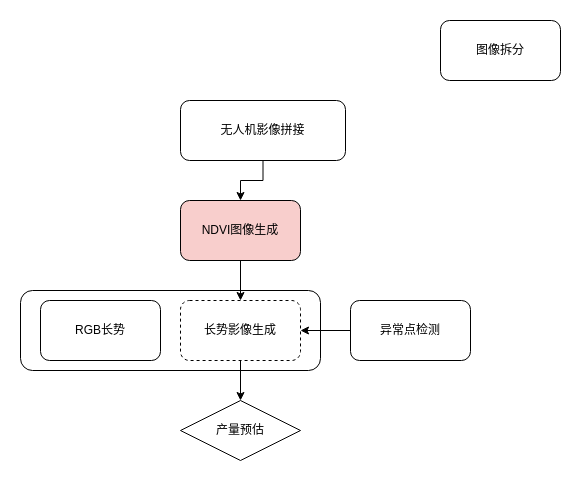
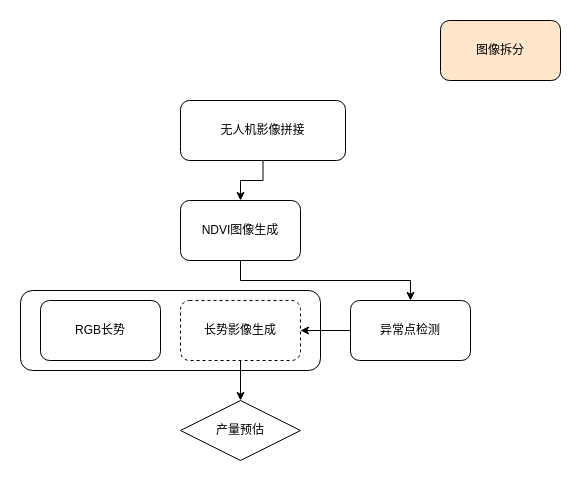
node "图像拆分": fillcolor #ffffff -> #ffe6cc
node "NDVI图像生成": fillcolor #f8cecc -> #ffffff
edge "NDVI图像生成" -> "长势影像生成": now "NDVI图像生成" -> "异常点检测"
